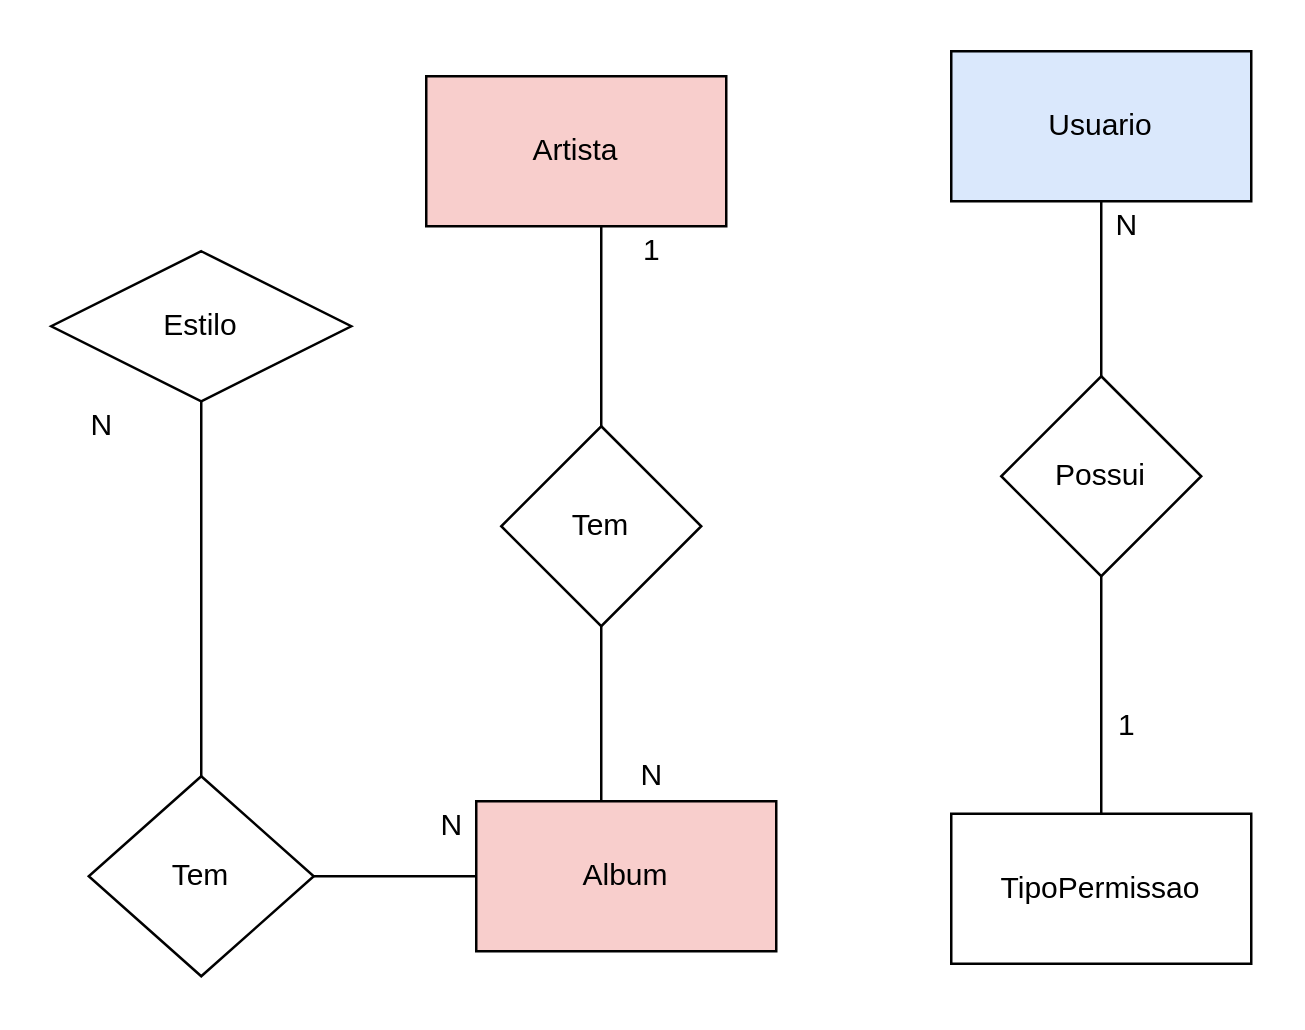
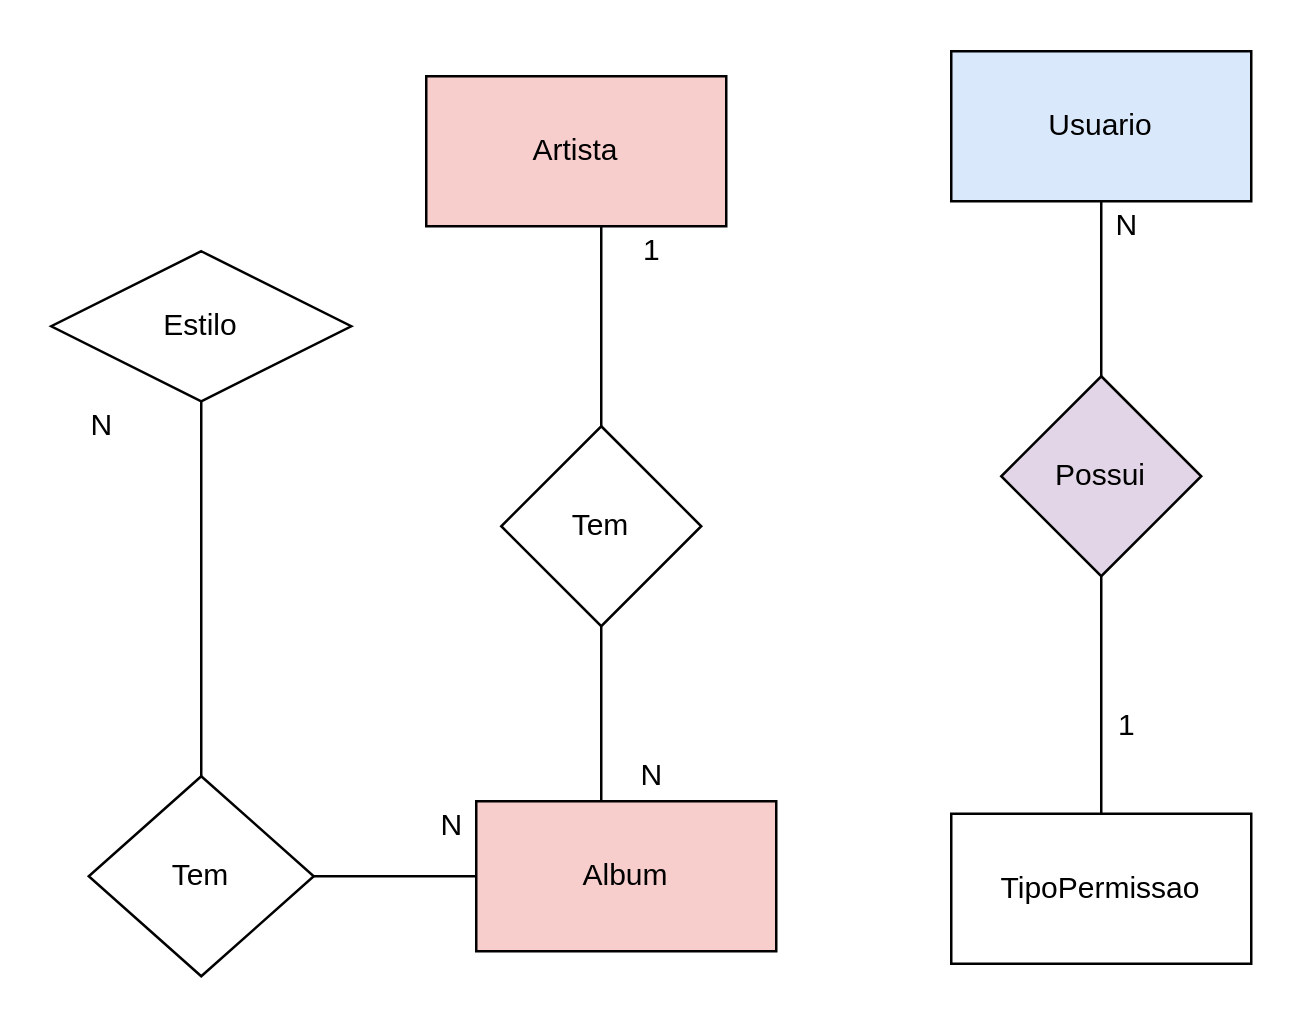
node "Possui": fillcolor #ffffff -> #e1d5e7
